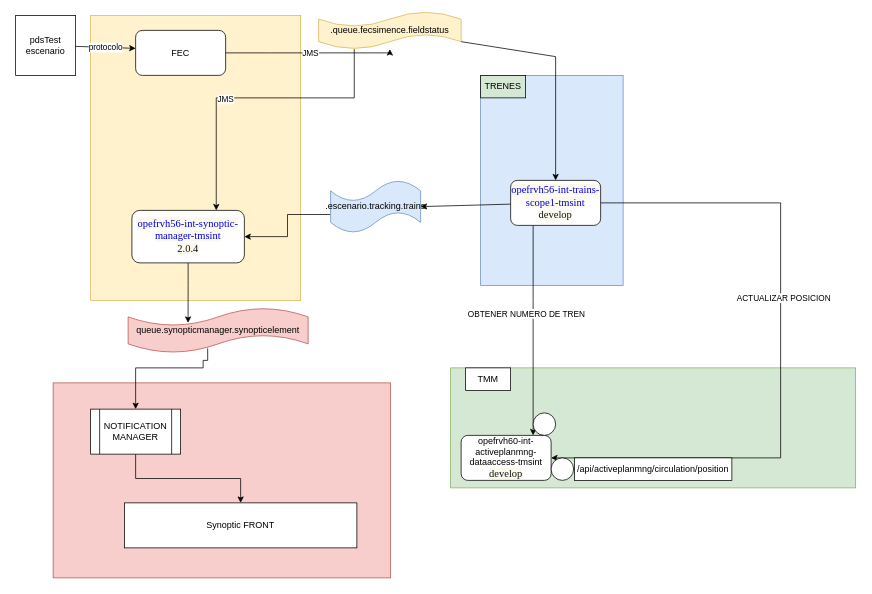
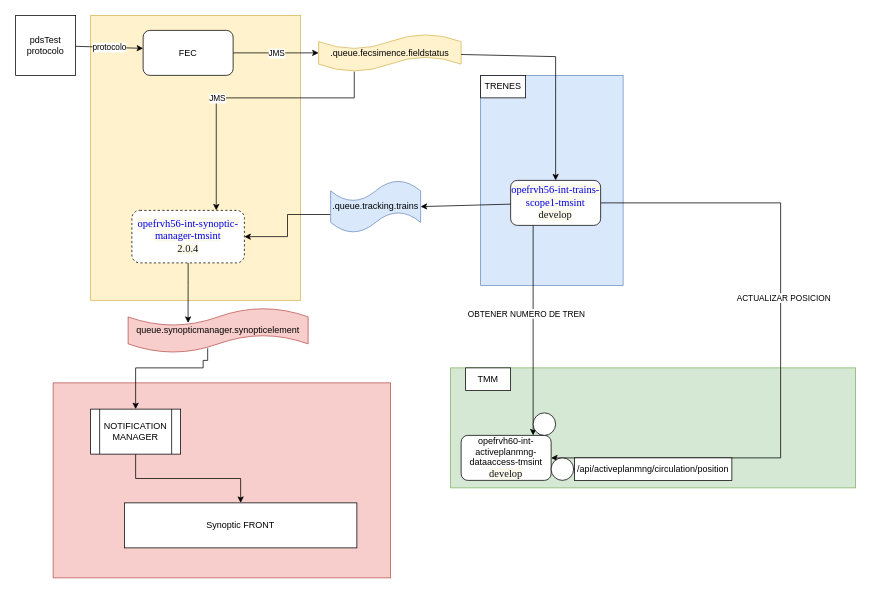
node ".queue.fecsimence.fieldstatus": moved (390, 30) -> (390, 53)
node "pdsTest escenario": label "pdsTest escenario" -> "pdsTest protocolo"
node "FEC": moved (180, 53) -> (188, 53)
node "TRENES": fillcolor #d5e8d4 -> #ffffff
node ".escenario.tracking.trains": label ".escenario.tracking.trains" -> ".queue.tracking.trains"
node "opefrvh56-int-synoptic-manager-tmsint 2.0.4": style solid -> dashed
